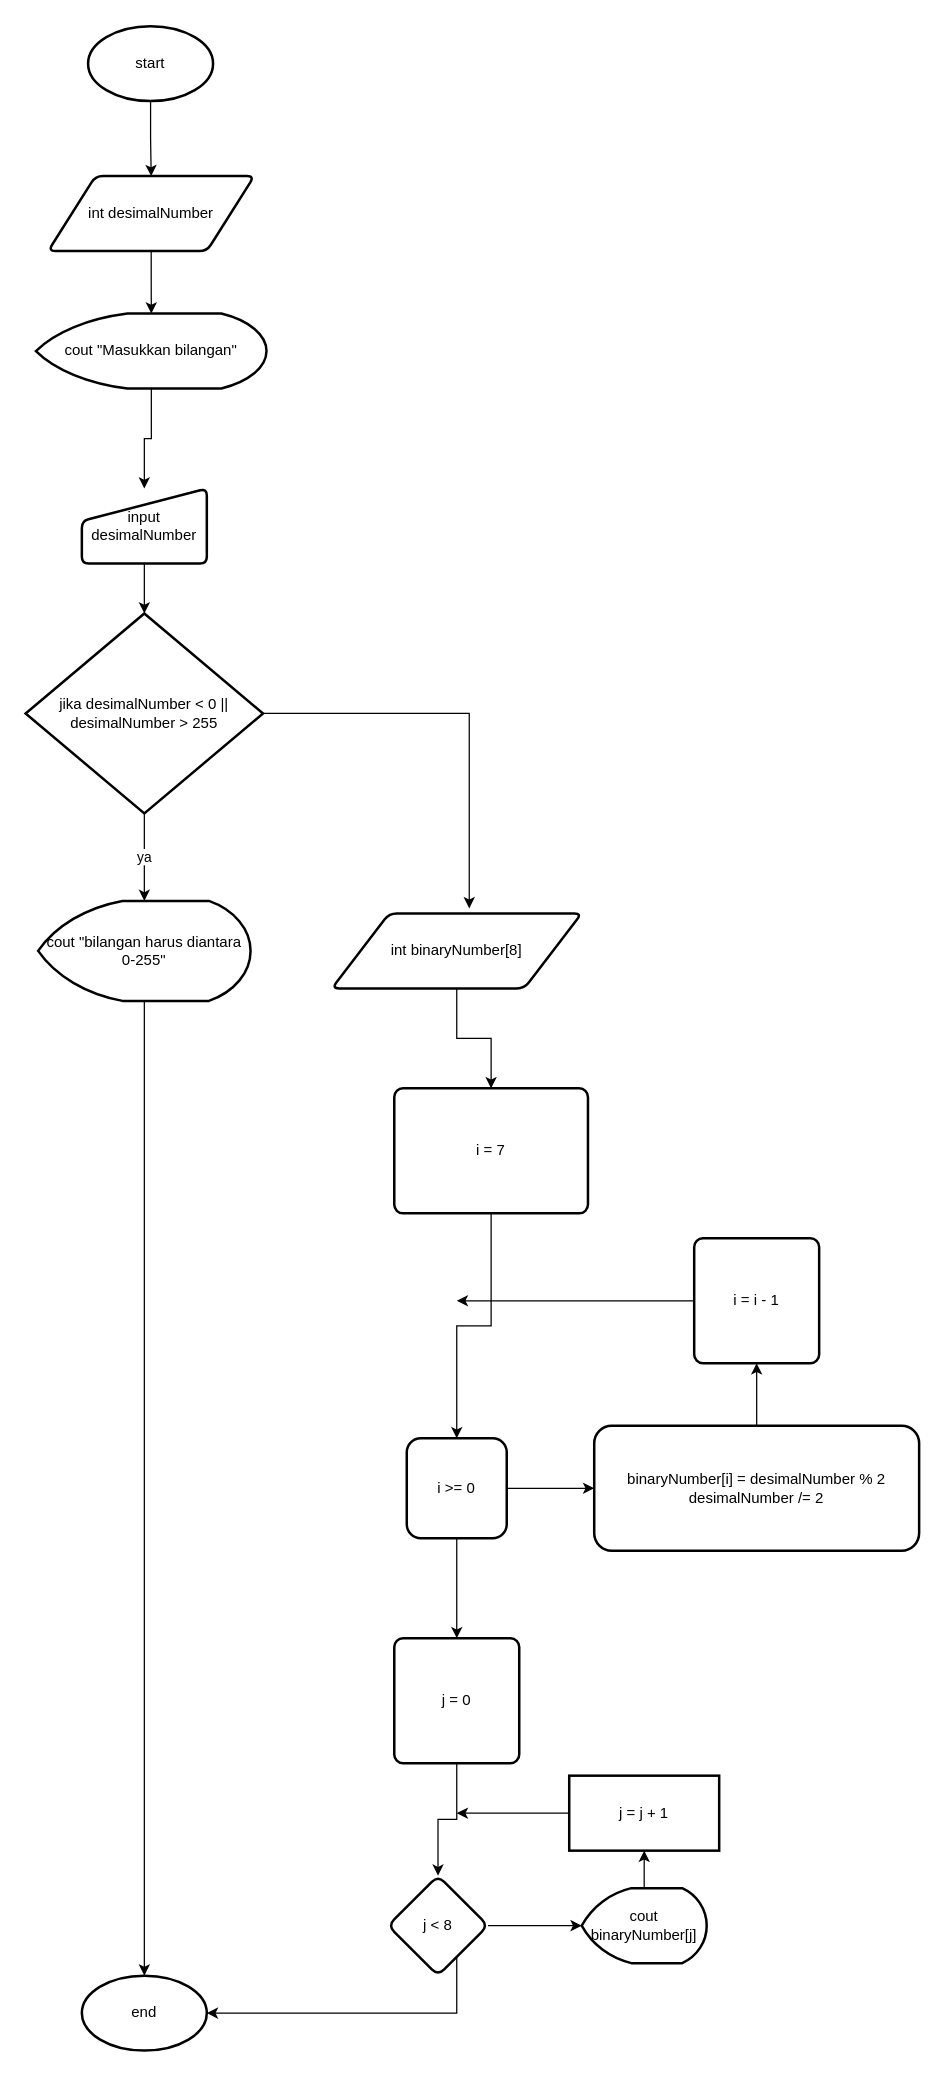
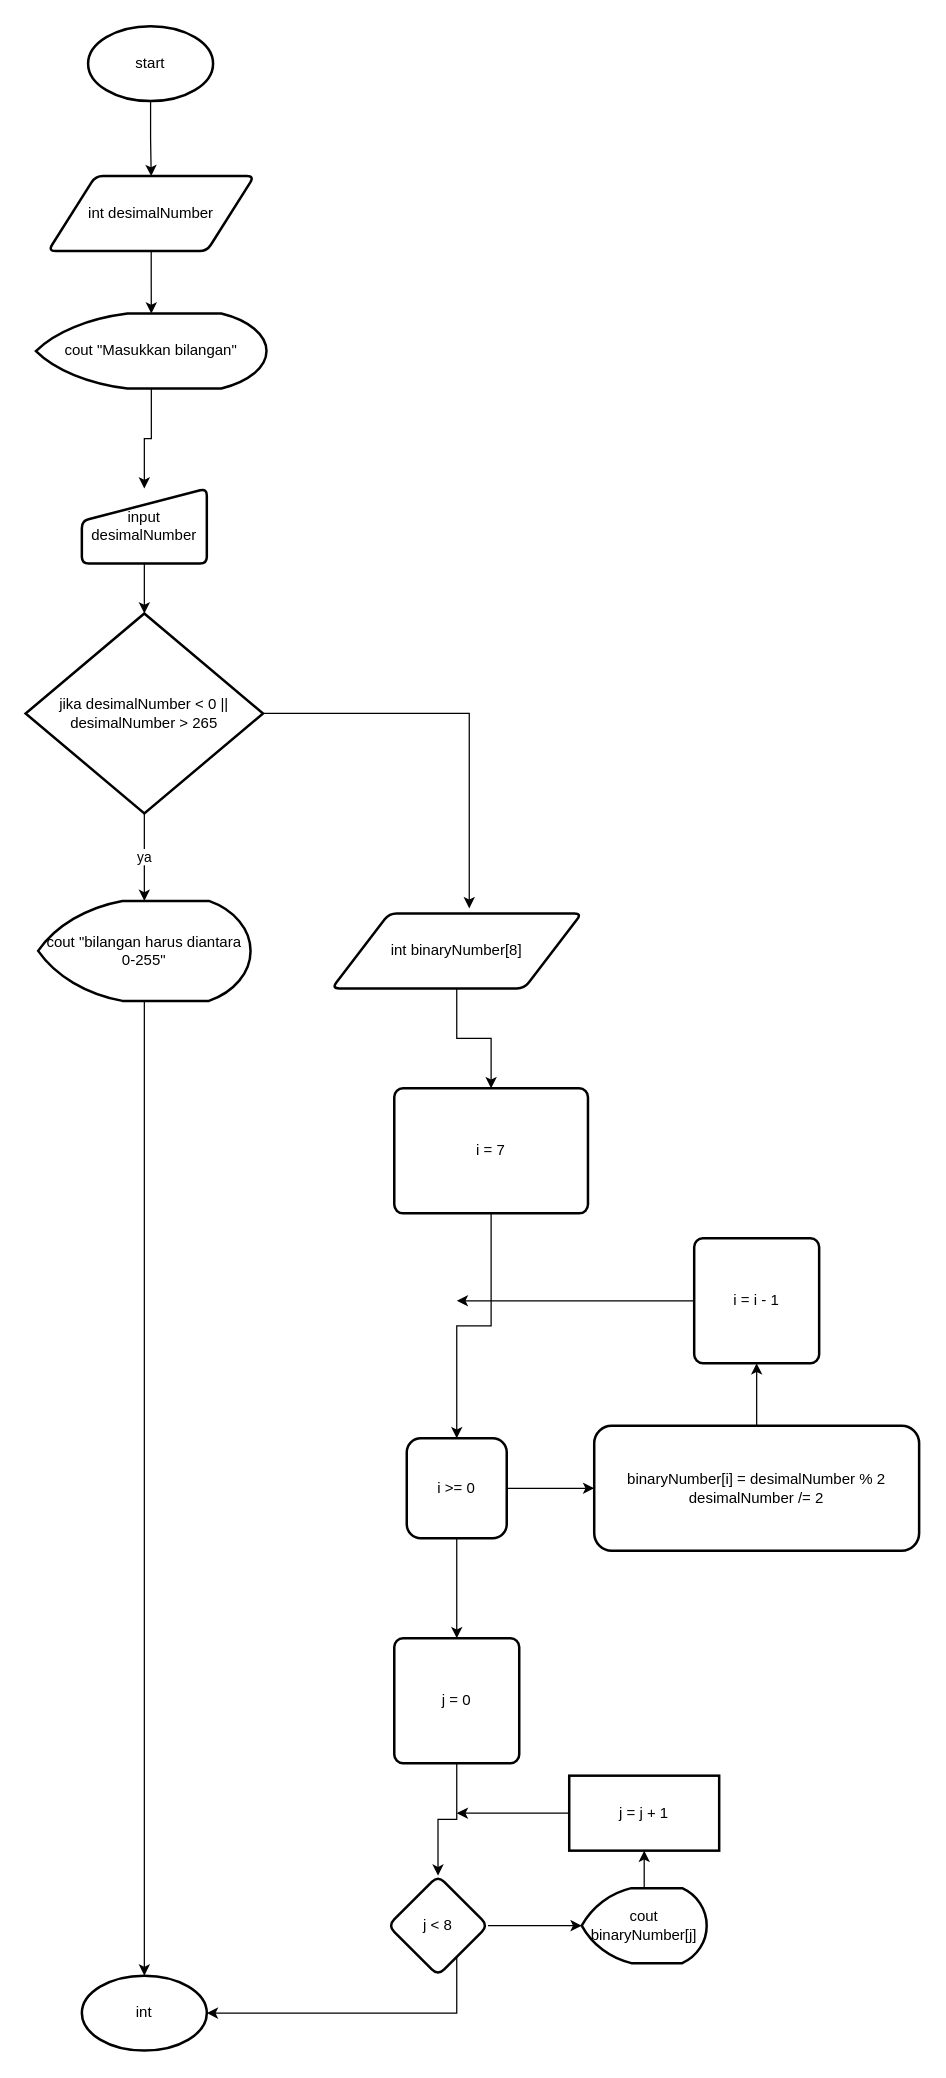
node "jika desimalNumber < 0 || desimalNumber > 255": label "jika desimalNumber < 0 || desimalNumber > 255" -> "jika desimalNumber < 0 || desimalNumber > 265"
node "end": label "end" -> "int"
